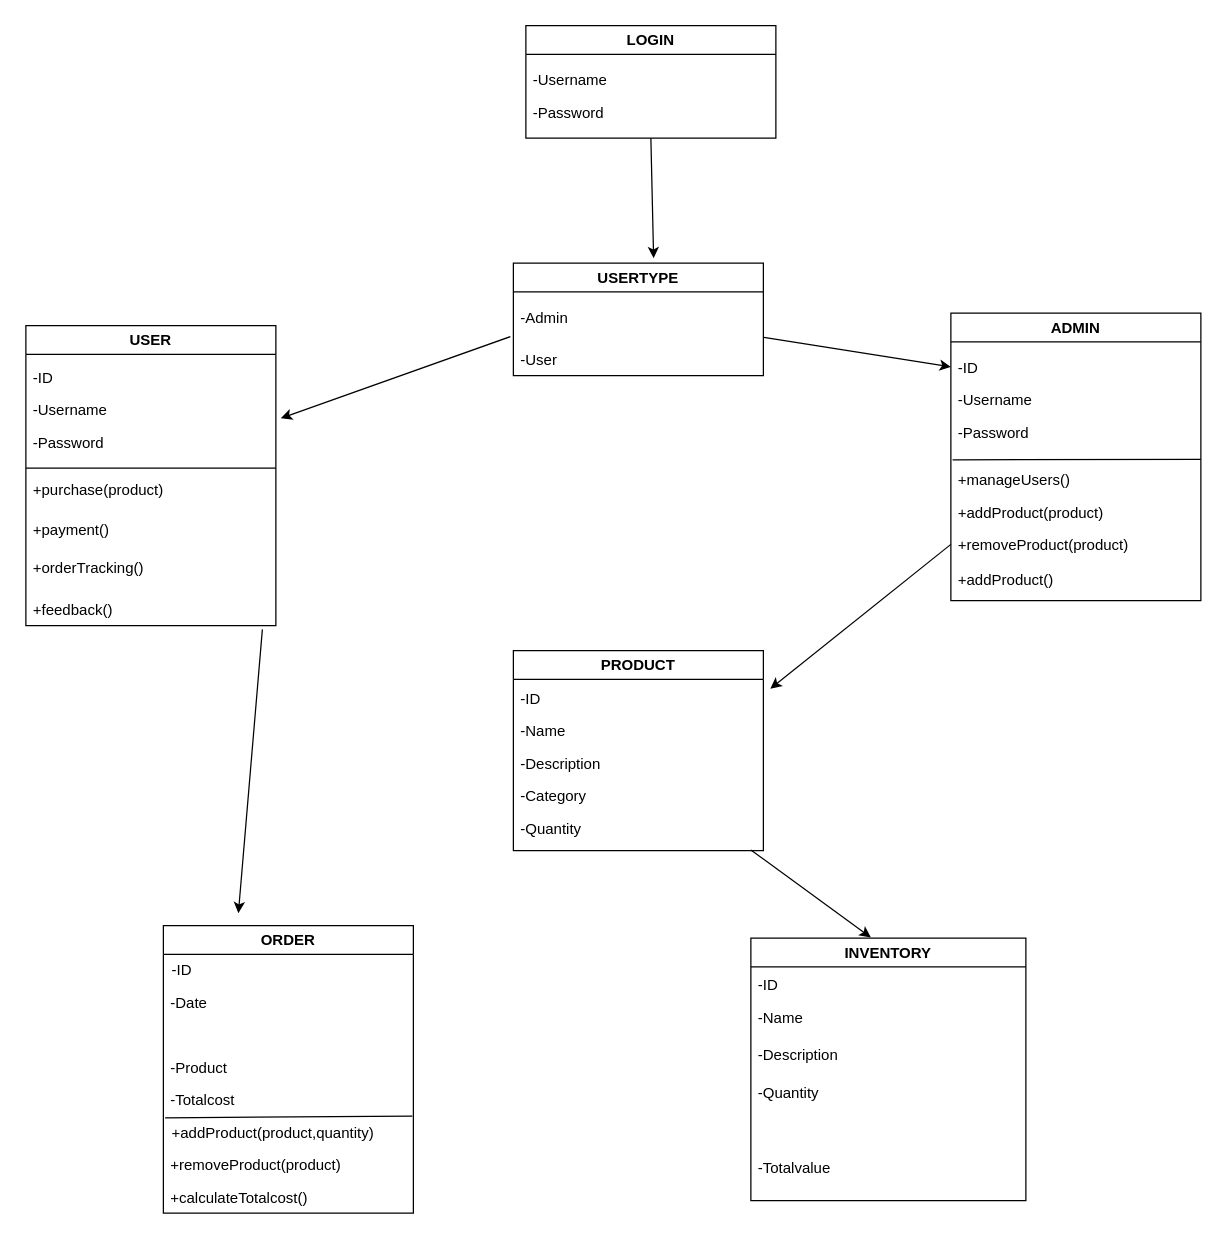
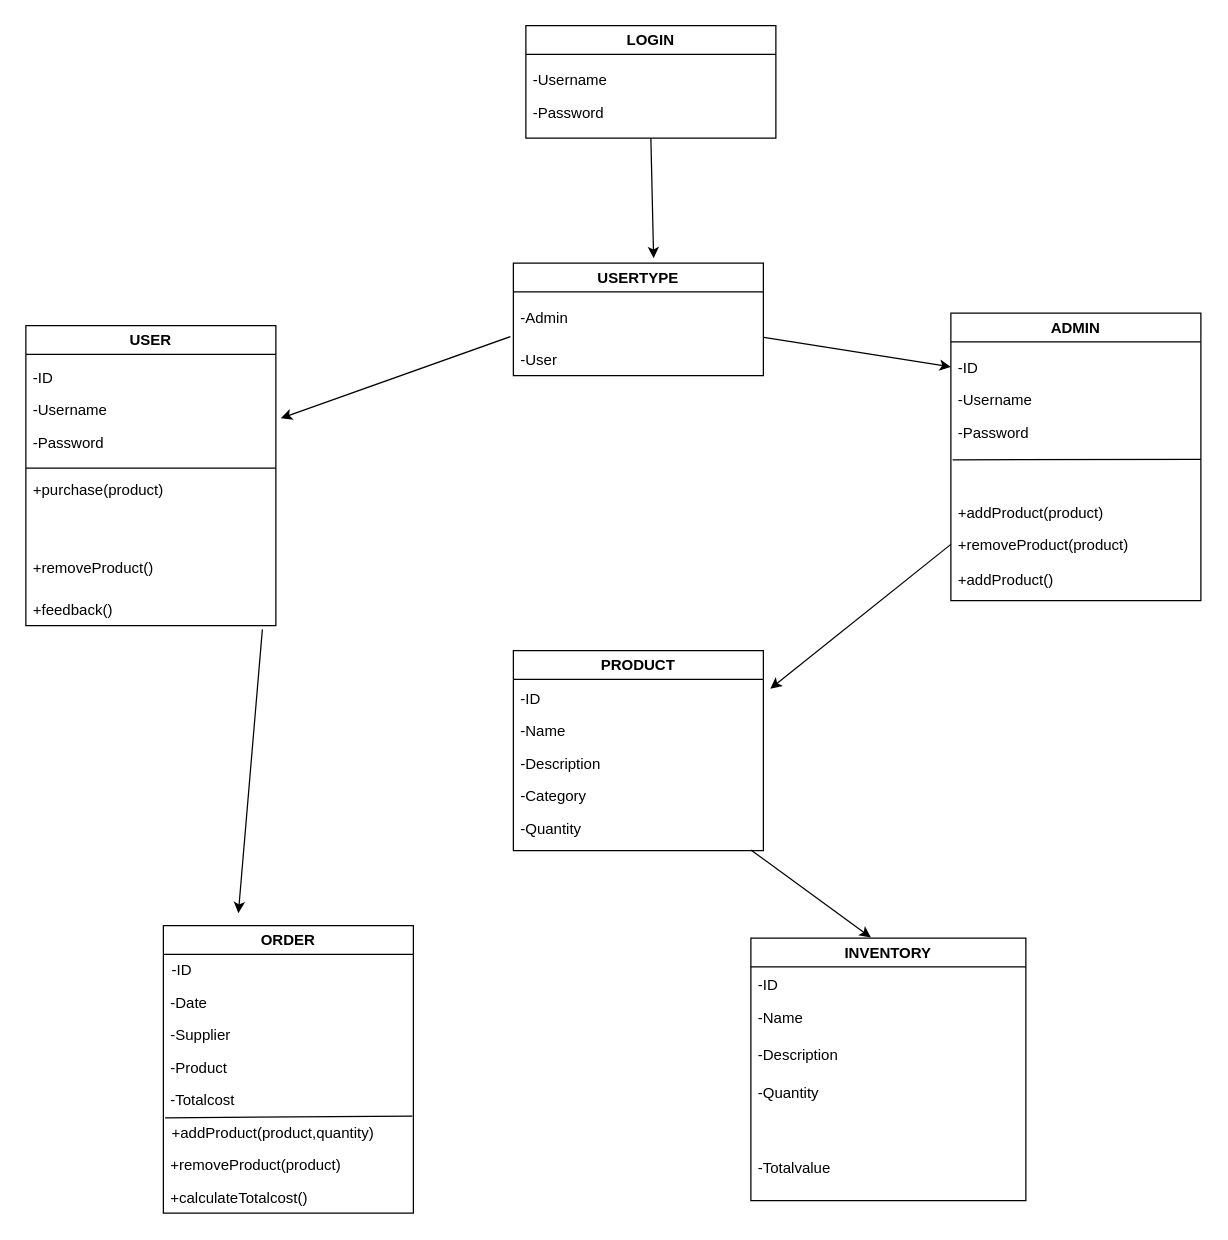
node "+manageUsers()": removed
node "+payment()": removed
node "+orderTracking()": label "+orderTracking()" -> "+removeProduct()"
node "-Supplier": added
